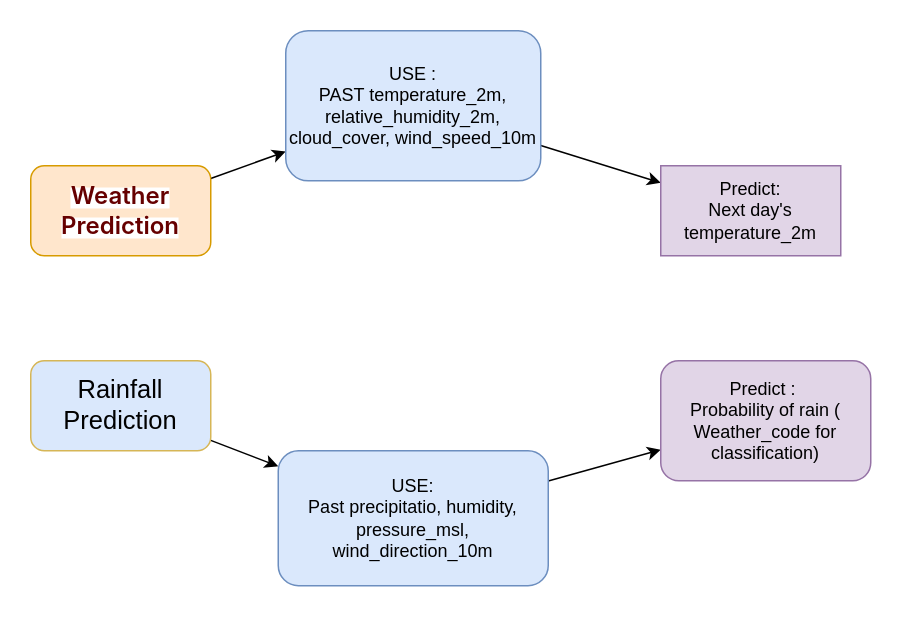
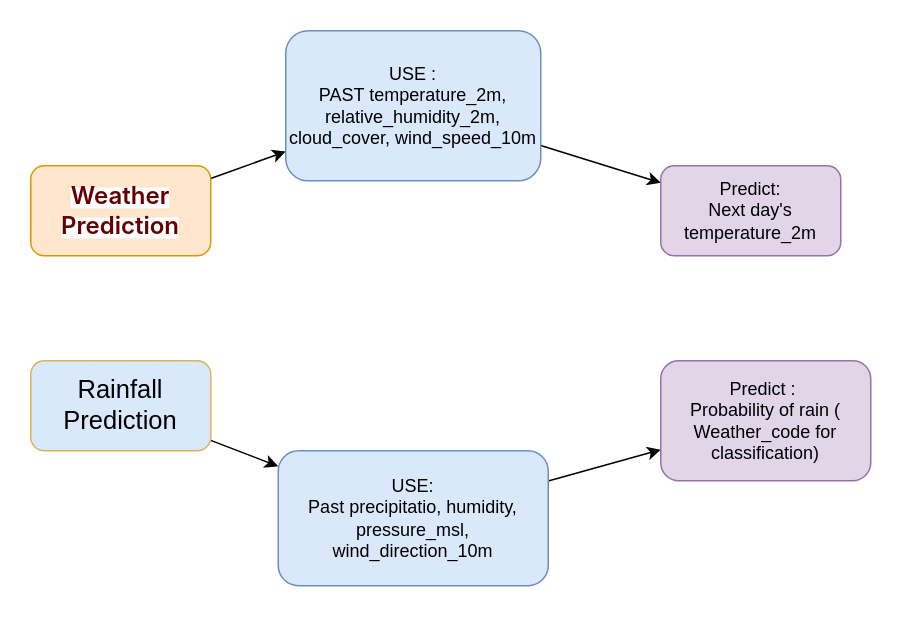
node "Predict: Next day's temperature_2m": shape rectangle -> rounded rectangle
